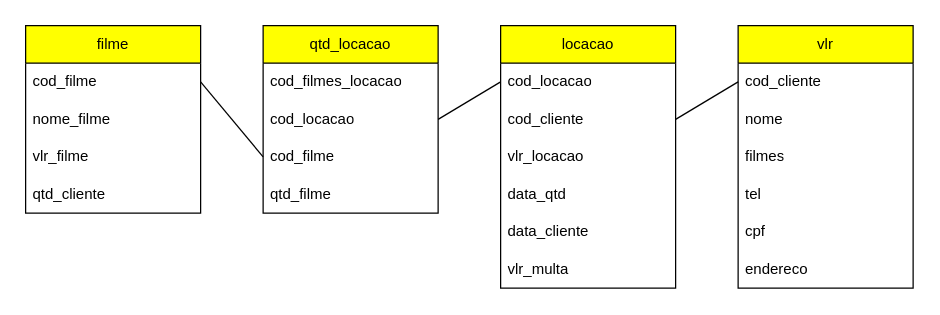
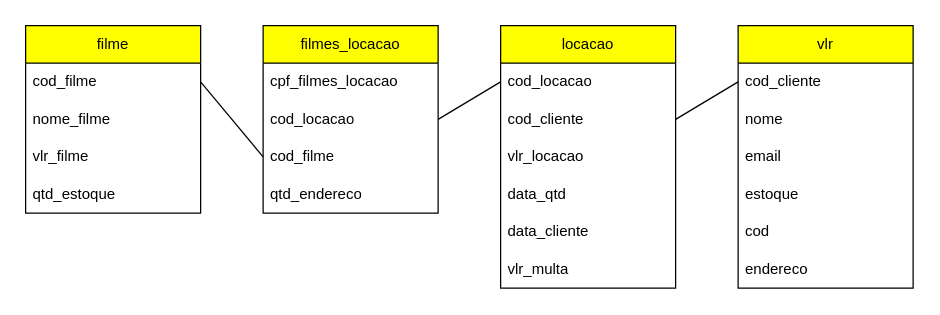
node "qtd_locacao": label "qtd_locacao" -> "filmes_locacao"
node "cod_filmes_locacao": label "cod_filmes_locacao" -> "cpf_filmes_locacao"
node "filmes": label "filmes" -> "email"
node "qtd_cliente": label "qtd_cliente" -> "qtd_estoque"
node "qtd_filme": label "qtd_filme" -> "qtd_endereco"
node "tel": label "tel" -> "estoque"
node "cpf": label "cpf" -> "cod"
